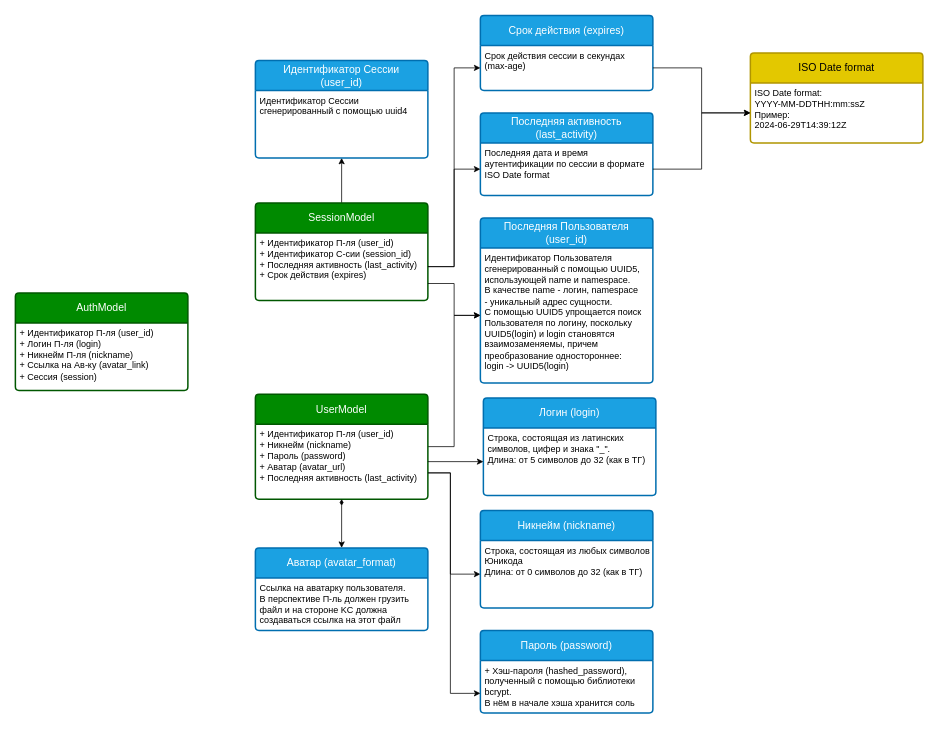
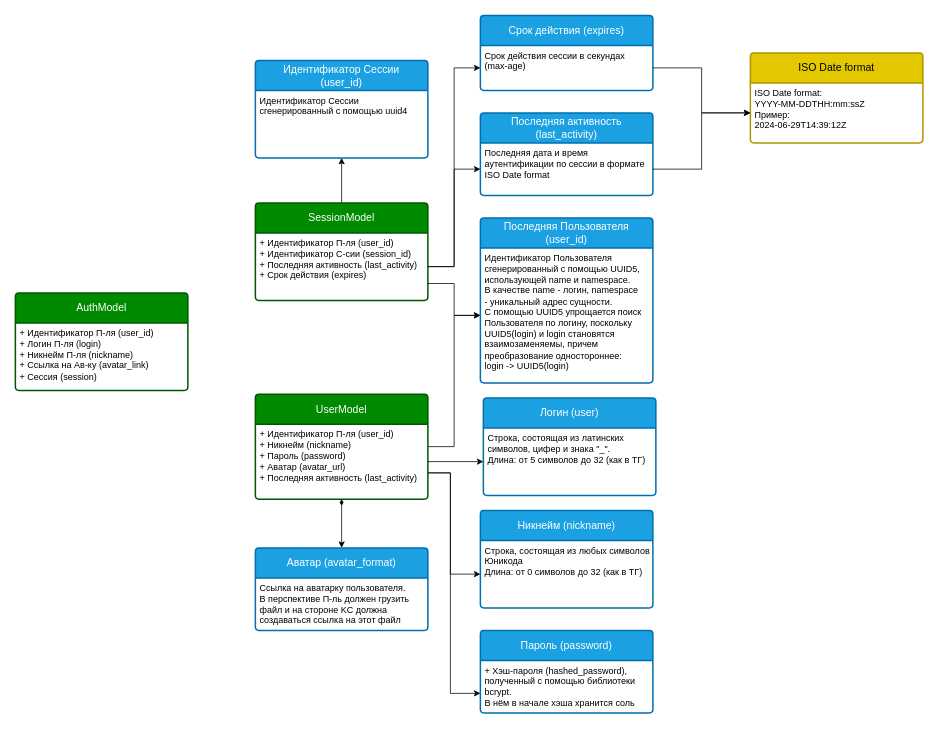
node "Логин (login)": label "Логин (login)" -> "Логин (user)"
